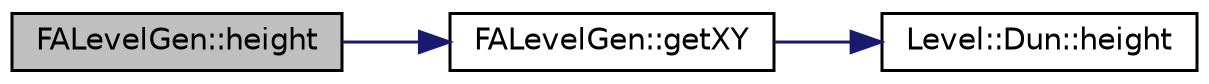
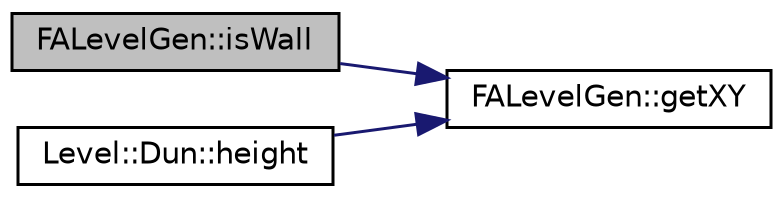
node "FALevelGen::height": label "FALevelGen::height" -> "FALevelGen::isWall"
edge "FALevelGen::getXY" -> "Level::Dun::height": reversed
